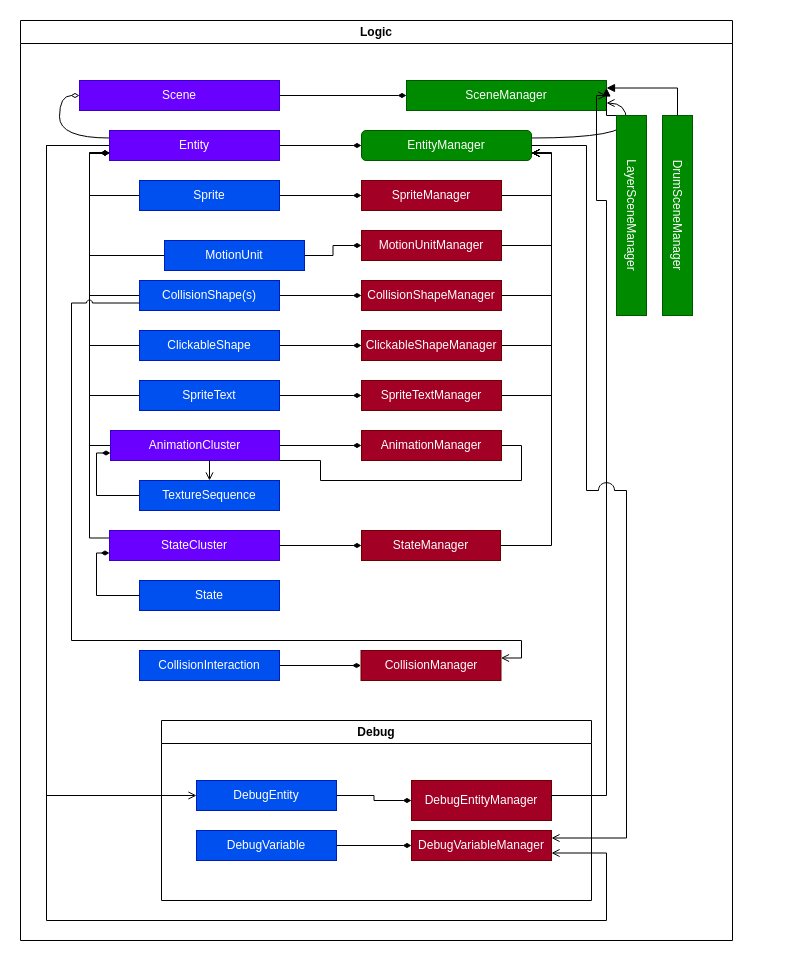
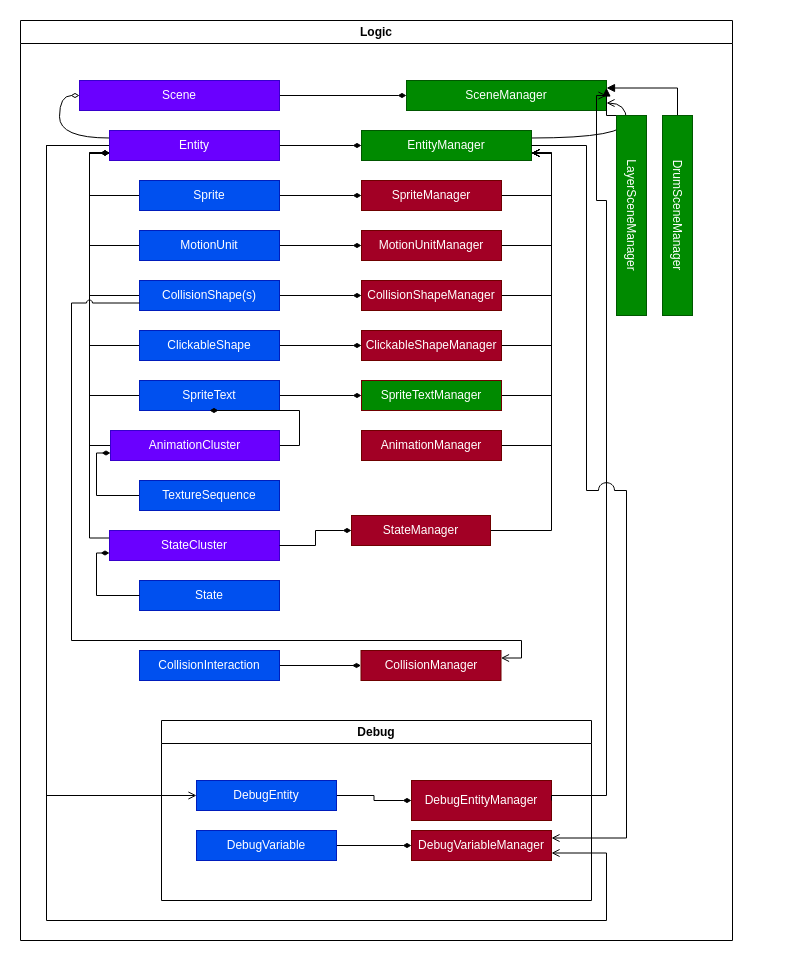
node "EntityManager": shape rounded rectangle -> rectangle
node "MotionUnit": moved (235, 256) -> (210, 246)
node "SpriteTextManager": fillcolor #a20025 -> #008a00
edge "AnimationCluster" -> "AnimationManager": now "AnimationCluster" -> "SpriteText"
edge "AnimationManager" -> "TextureSequence": now "AnimationManager" -> "EntityManager"
node "StateManager": moved (431, 546) -> (421, 531)
